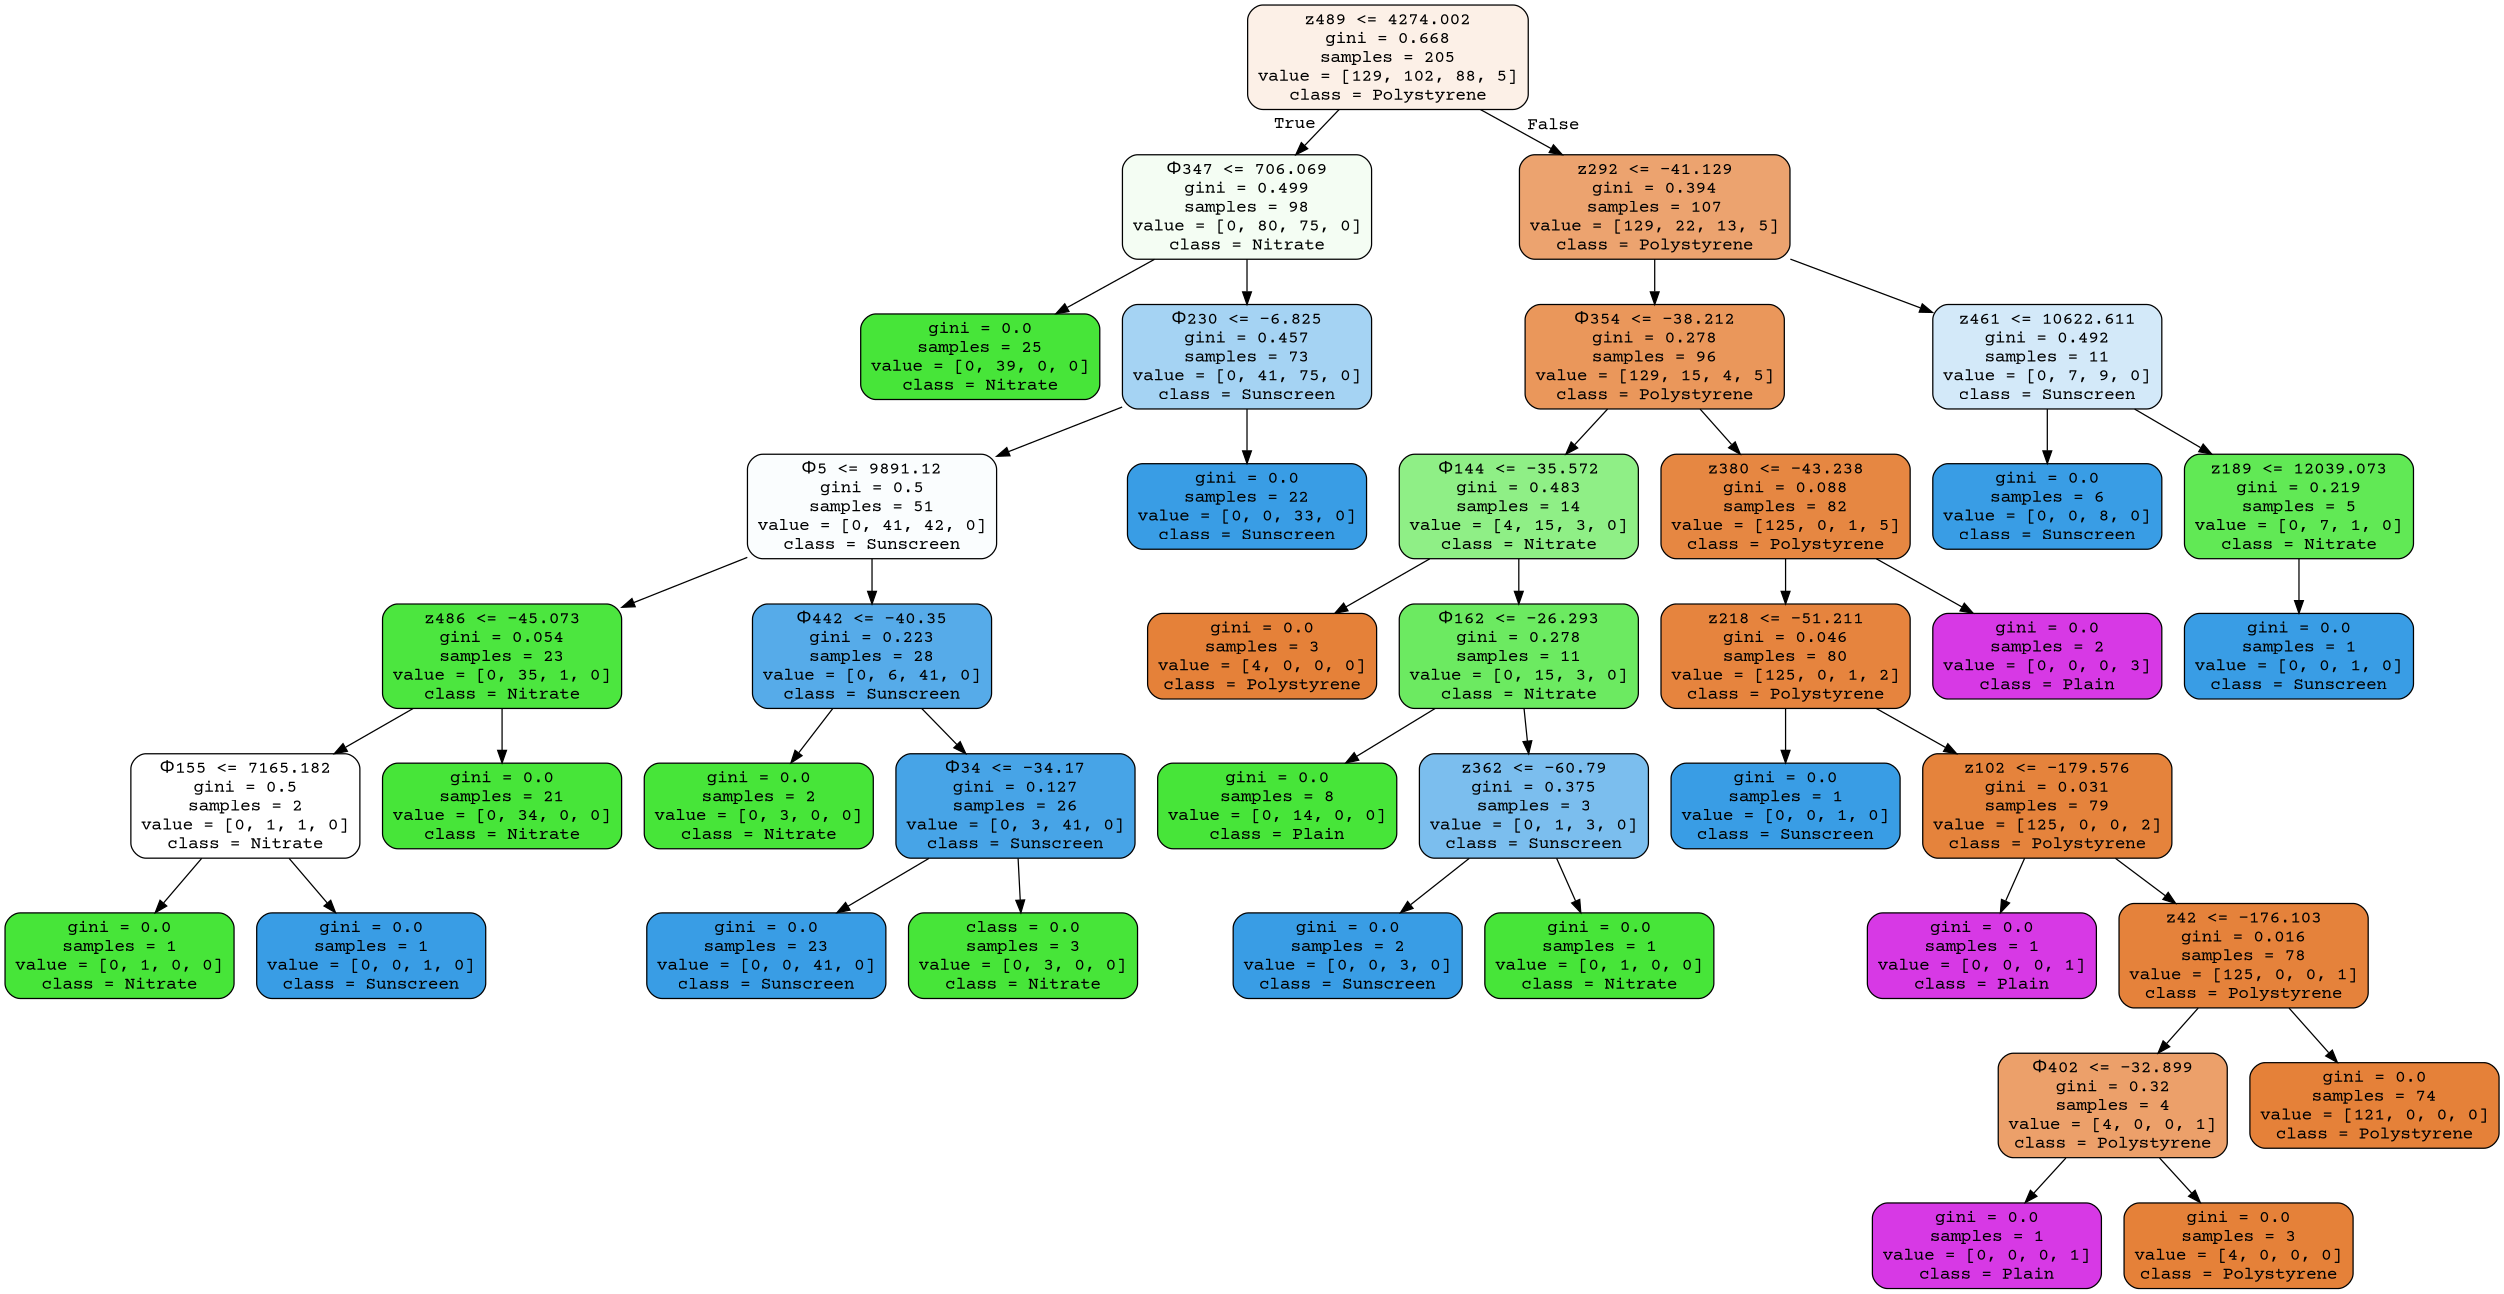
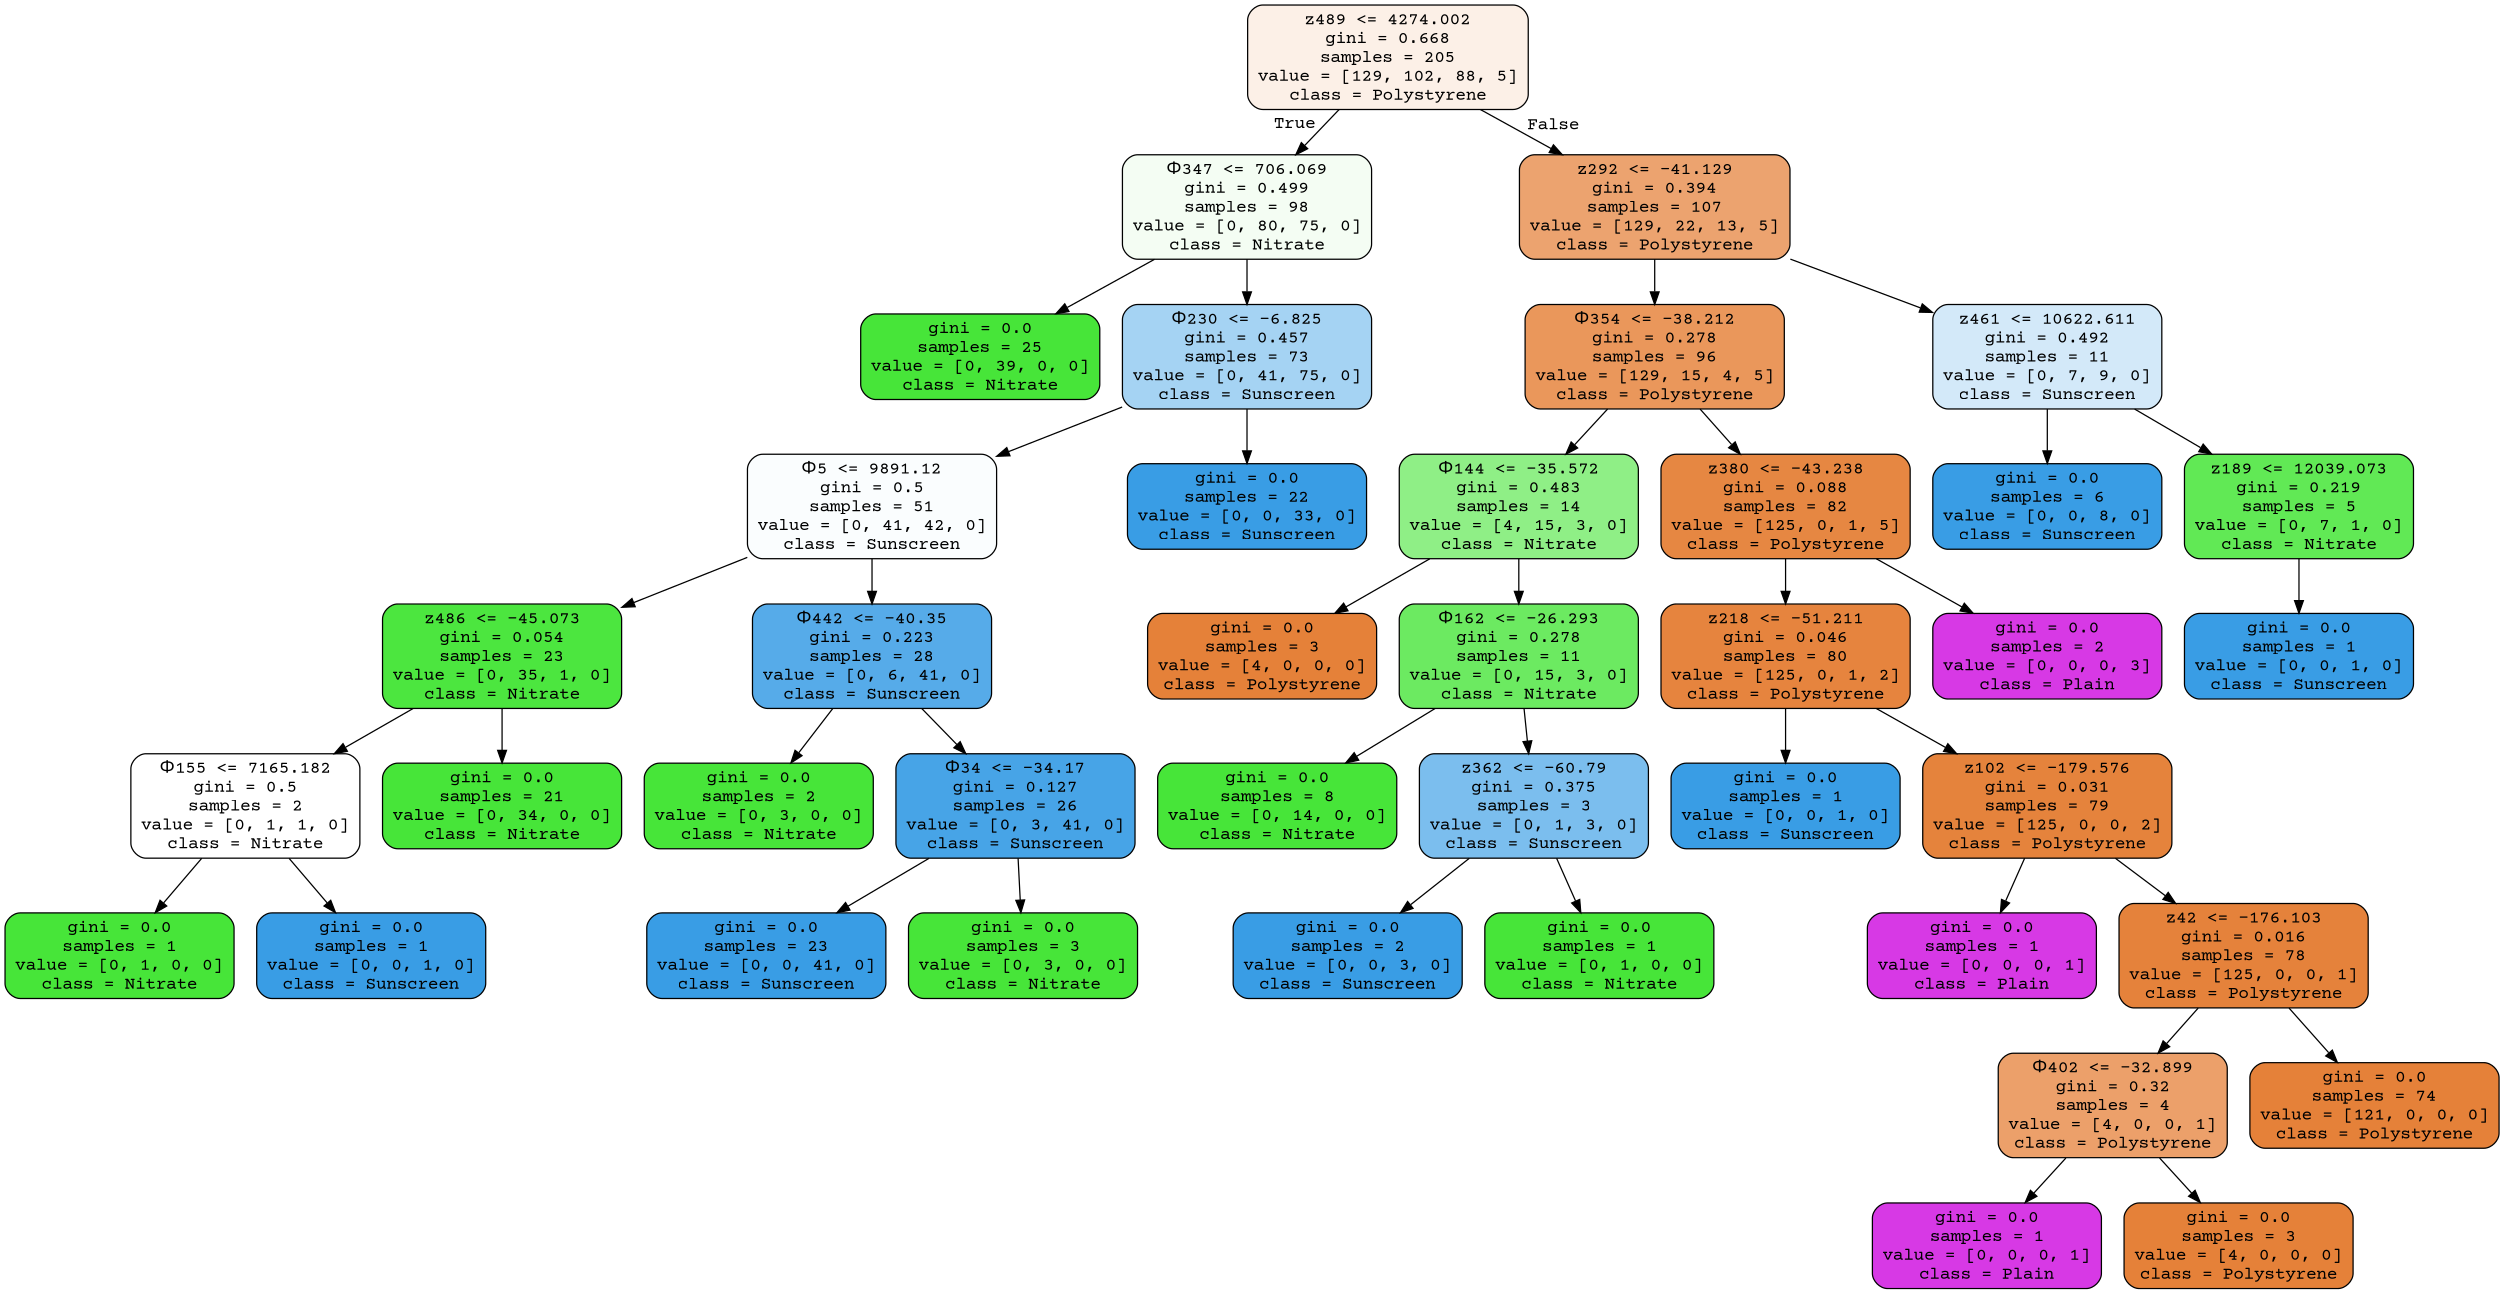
node "gini = 0.0 samples = 8 value = [0, 14, 0, 0] class = Plain": label "gini = 0.0 samples = 8 value = [0, 14, 0, 0] class = Plain" -> "gini = 0.0 samples = 8 value = [0, 14, 0, 0] class = Nitrate"
node "class = 0.0 samples = 3 value = [0, 3, 0, 0] class = Nitrate": label "class = 0.0 samples = 3 value = [0, 3, 0, 0] class = Nitrate" -> "gini = 0.0 samples = 3 value = [0, 3, 0, 0] class = Nitrate"
